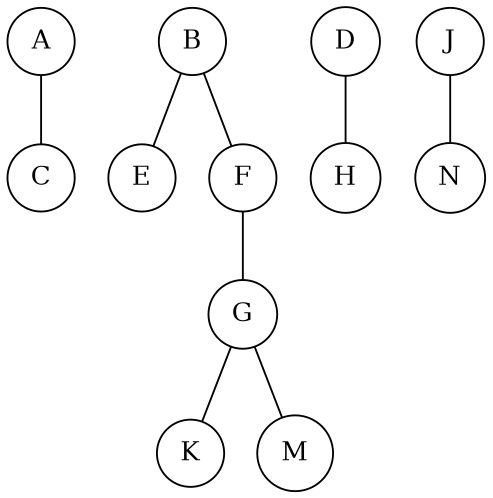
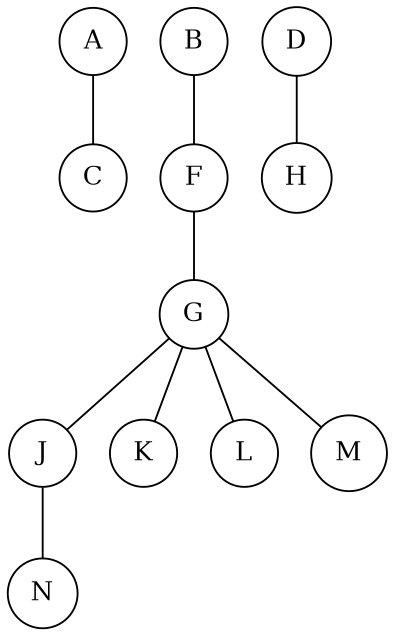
node "E": removed
edge "G" -- "J": added
node "L": added
